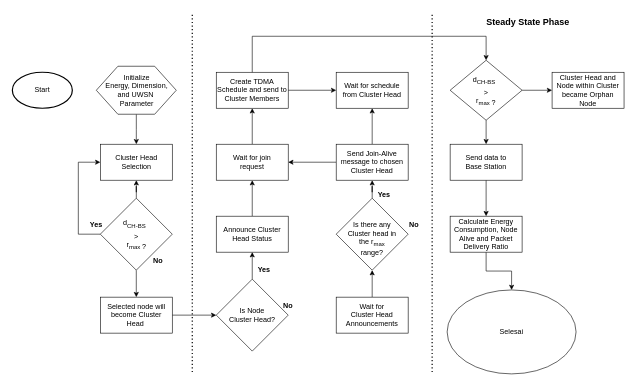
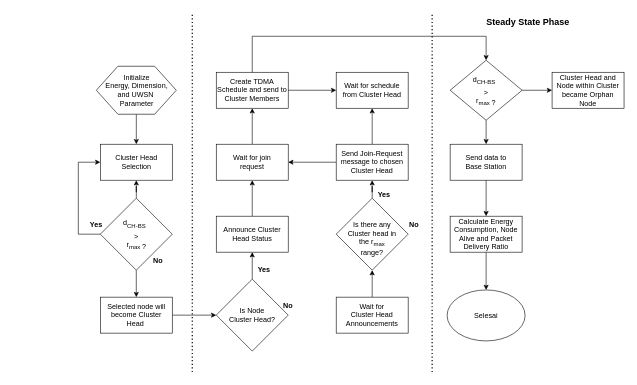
node "Start": removed
node "Send Join-Alive message to chosen Cluster Head": label "Send Join-Alive message to chosen Cluster Head" -> "Send Join-Request message to chosen Cluster Head"
node "Selesai": size 129x84 -> 78x51
